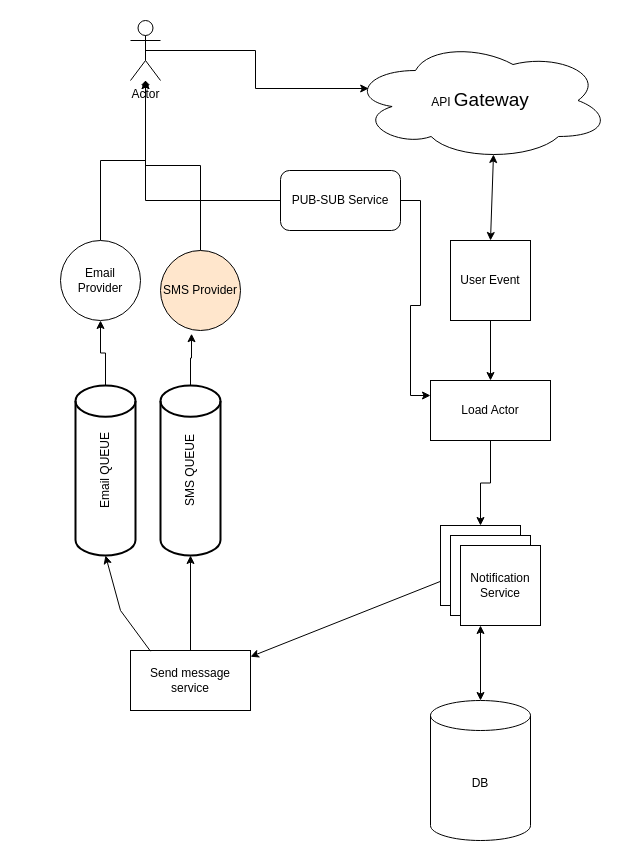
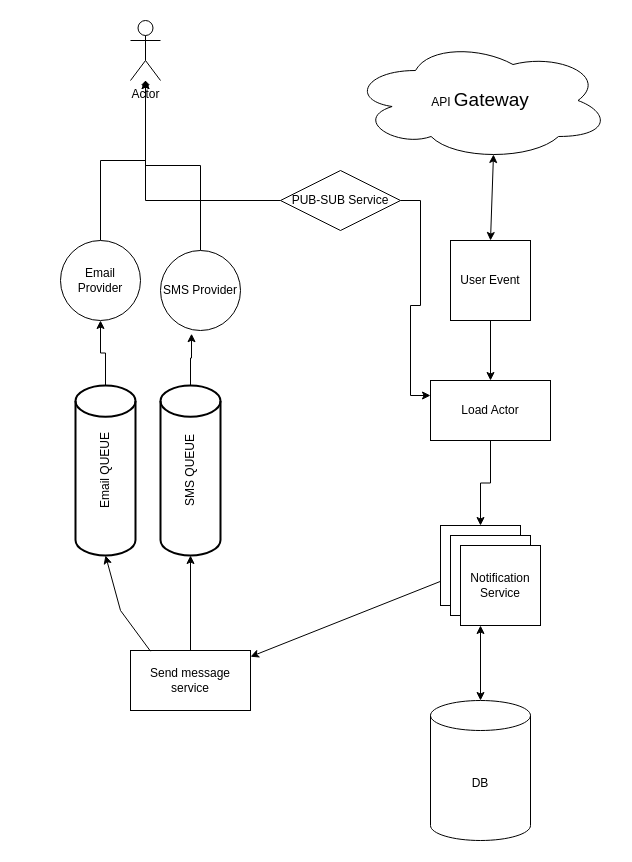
edge "Actor" -> "API Gateway": removed
node "PUB-SUB Service": shape rounded rectangle -> diamond
node "SMS Provider": fillcolor #ffe6cc -> #ffffff
